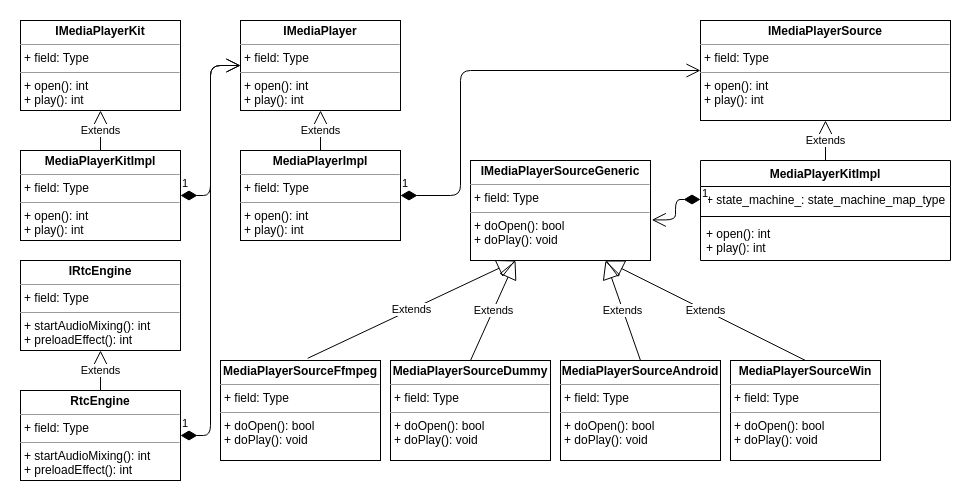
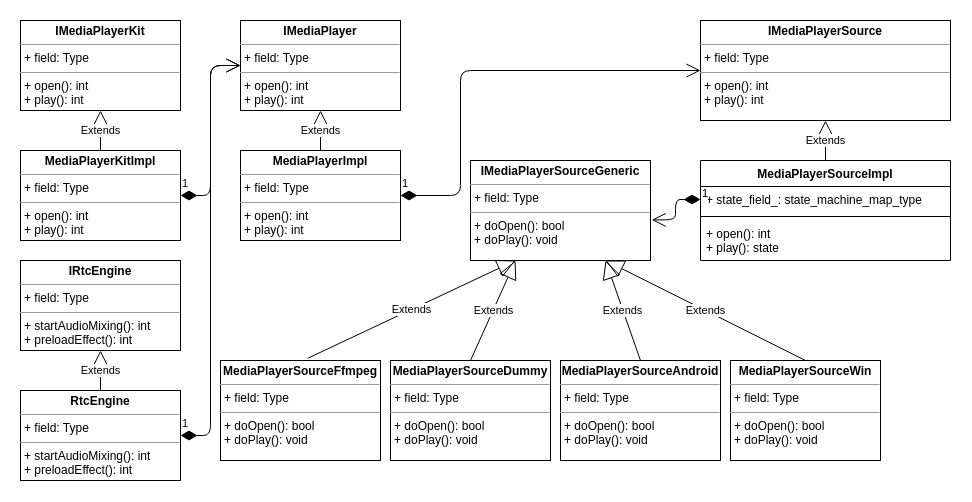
node "MediaPlayerKitImpl": label "MediaPlayerKitImpl" -> "MediaPlayerSourceImpl"
node "+ state_machine_: state_machine_map_type": label "+ state_machine_: state_machine_map_type" -> "+ state_field_: state_machine_map_type"
node "+ open(): int + play(): int": label "+ open(): int + play(): int" -> "+ open(): int + play(): state"
